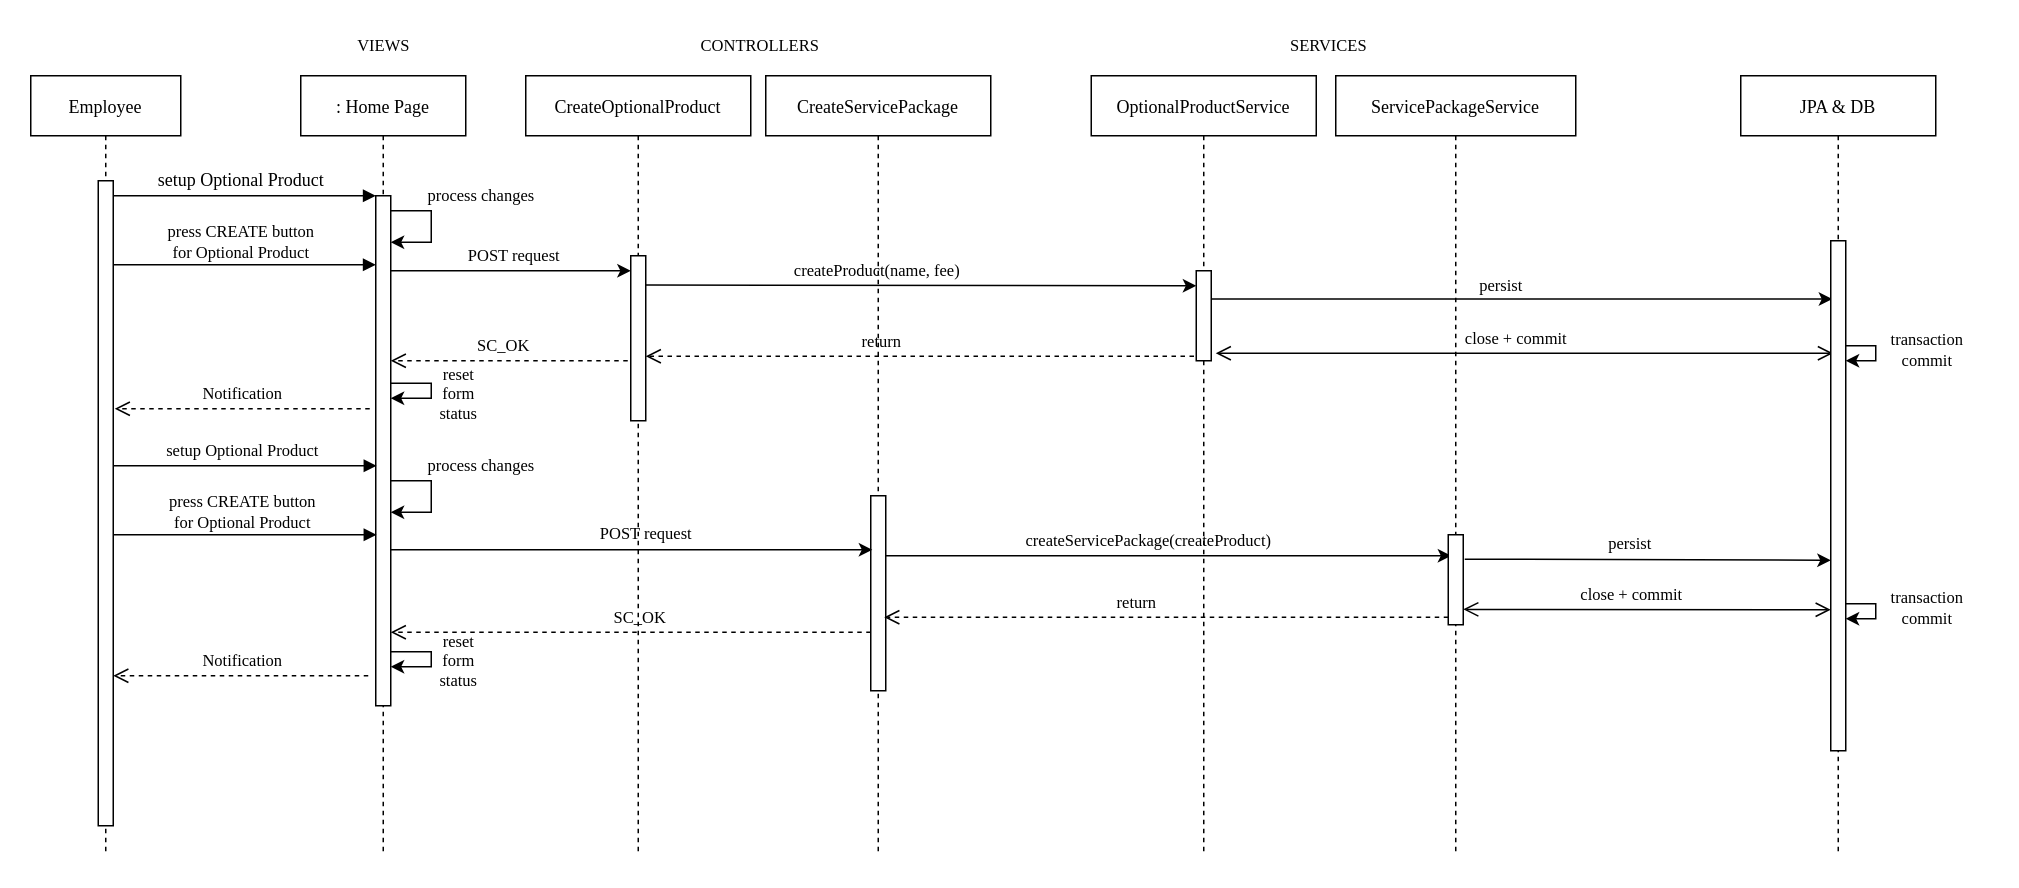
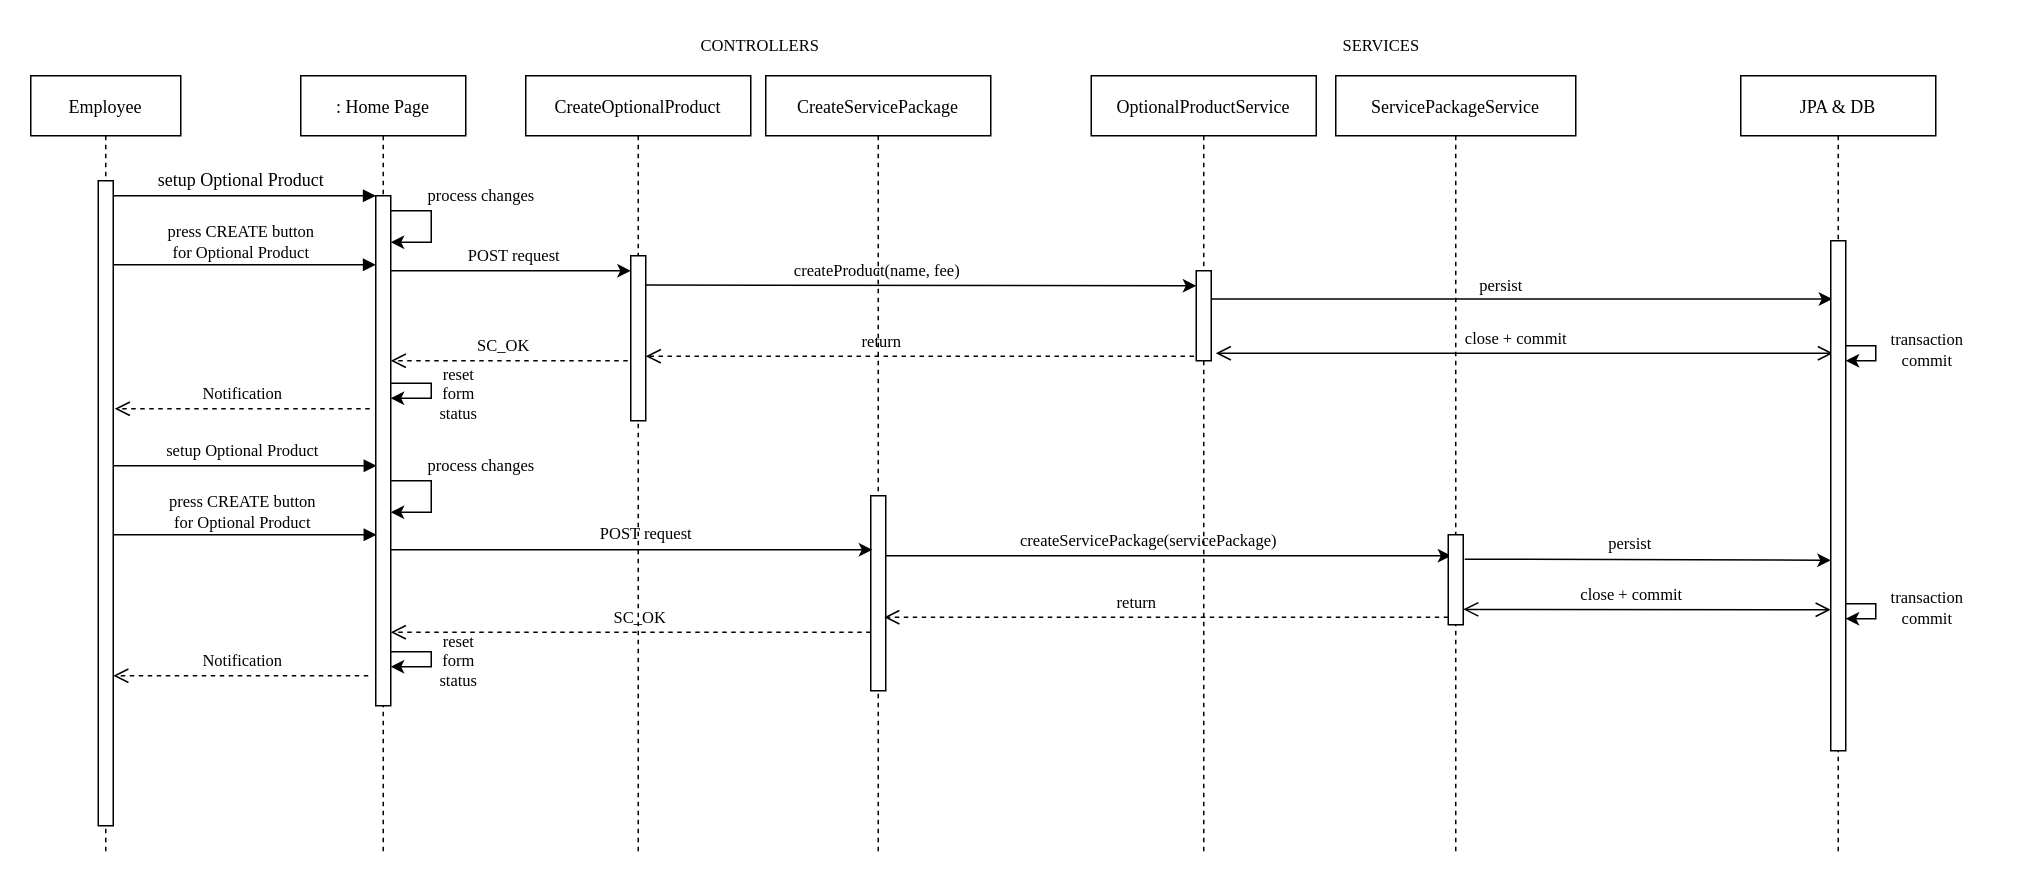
node "VIEWS": removed
node "SERVICES": moved (1328, 46) -> (1381, 46)
node "createServicePackage(createProduct)": label "createServicePackage(createProduct)" -> "createServicePackage(servicePackage)"
